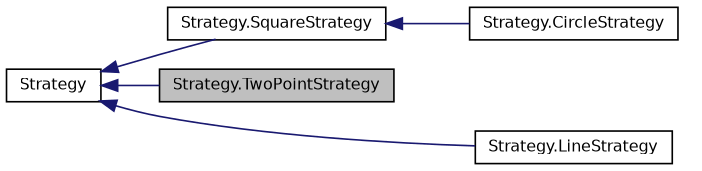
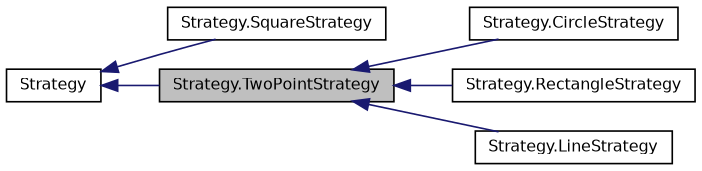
edge "Strategy.CircleStrategy" -> "Strategy.SquareStrategy": now "Strategy.CircleStrategy" -> "Strategy.TwoPointStrategy"
node "Strategy.RectangleStrategy": added
edge "Strategy.LineStrategy" -> "Strategy": now "Strategy.LineStrategy" -> "Strategy.TwoPointStrategy"
